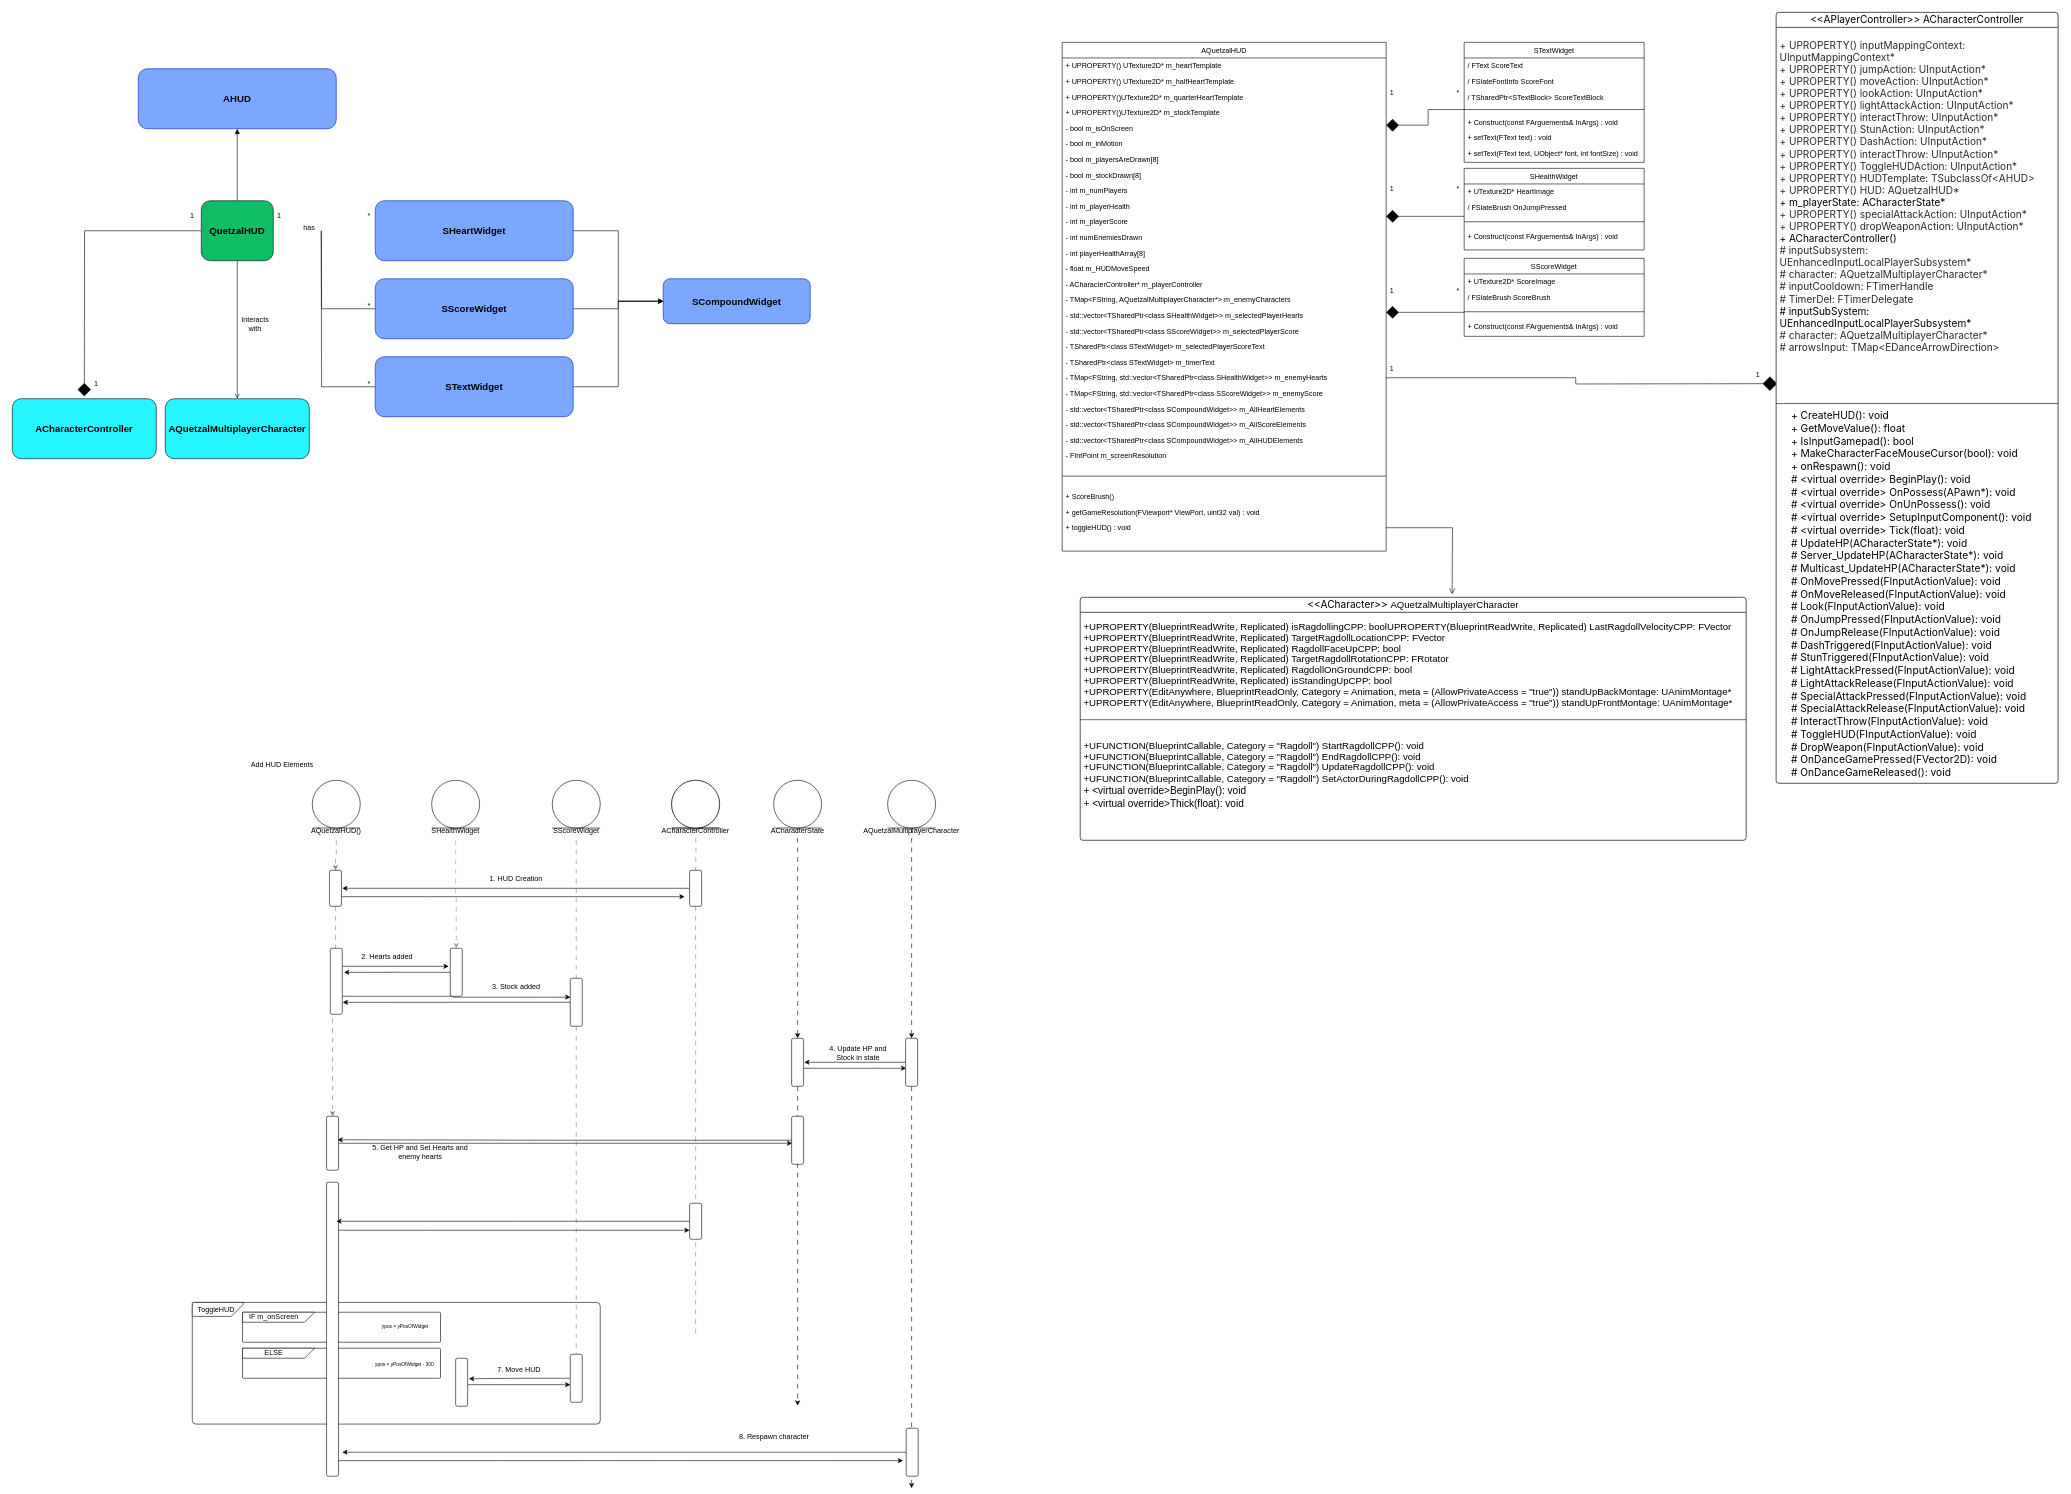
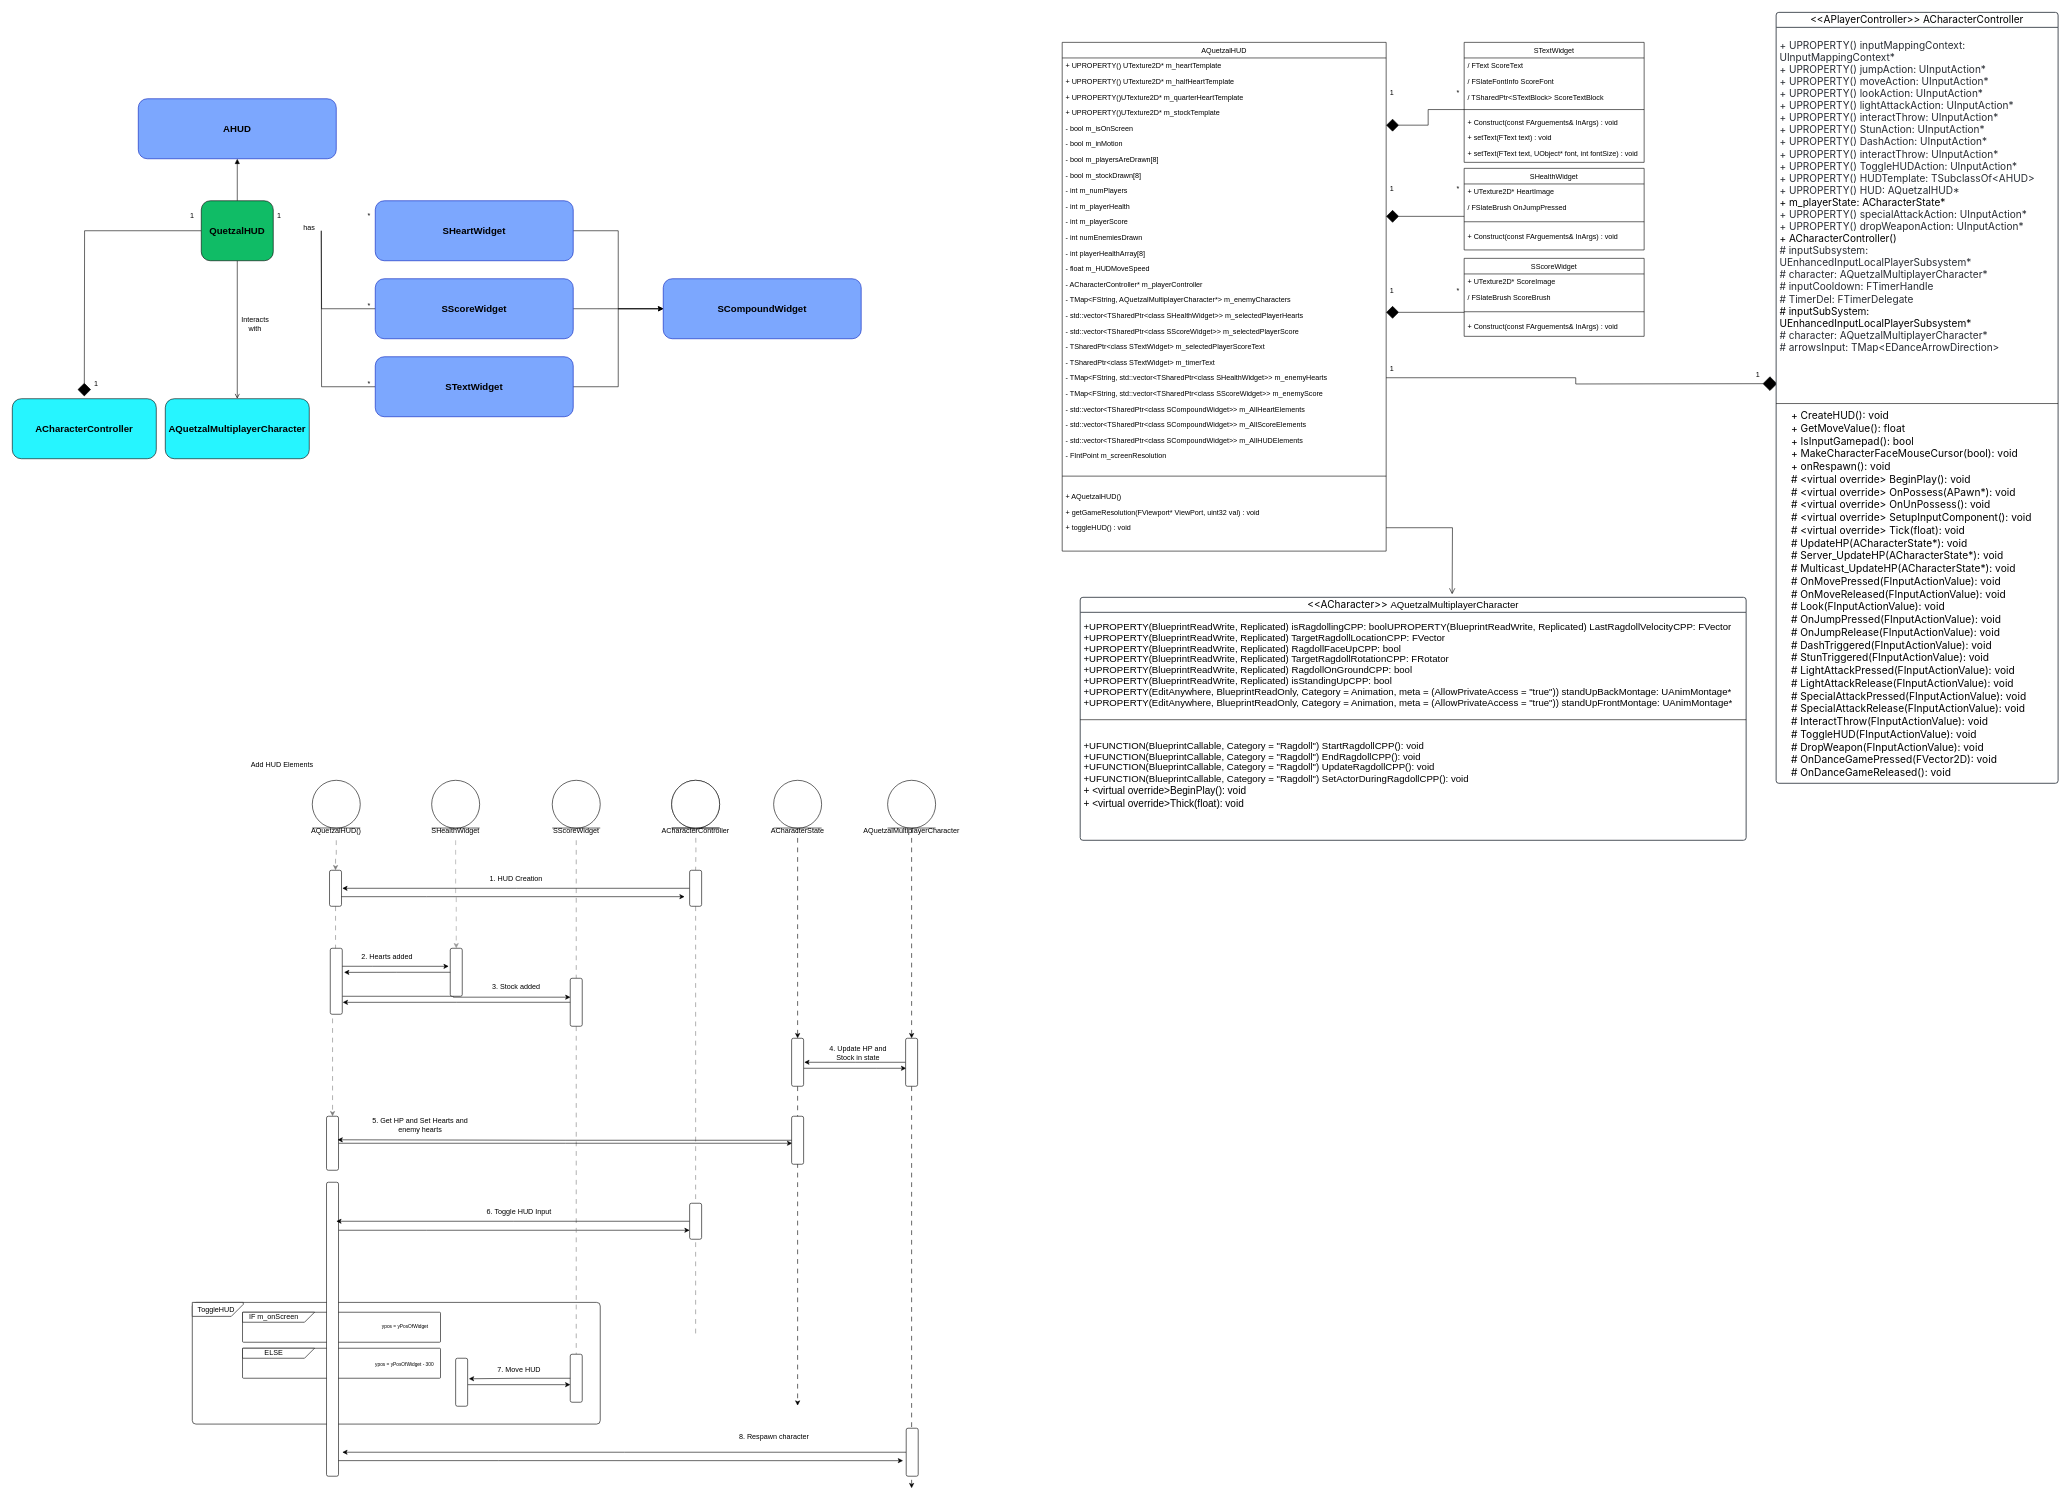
node "AHUD": moved (237, 99) -> (237, 129)
node "SCompoundWidget": size 147x45 -> 198x60
node "+ ScoreBrush()": label "+ ScoreBrush()" -> "+ AQuetzalHUD()"
node "5. Get HP and Set Hearts and enemy hearts": moved (420, 1152) -> (420, 1125)
node "6. Toggle HUD Input": added
